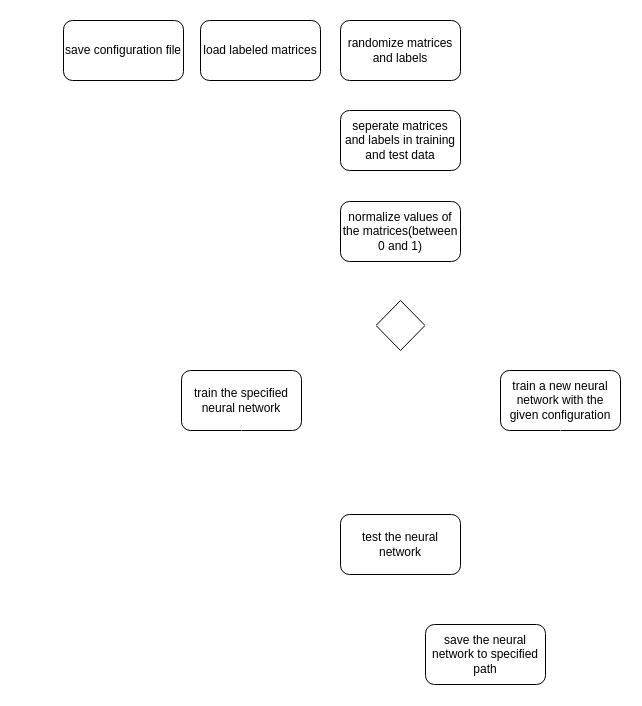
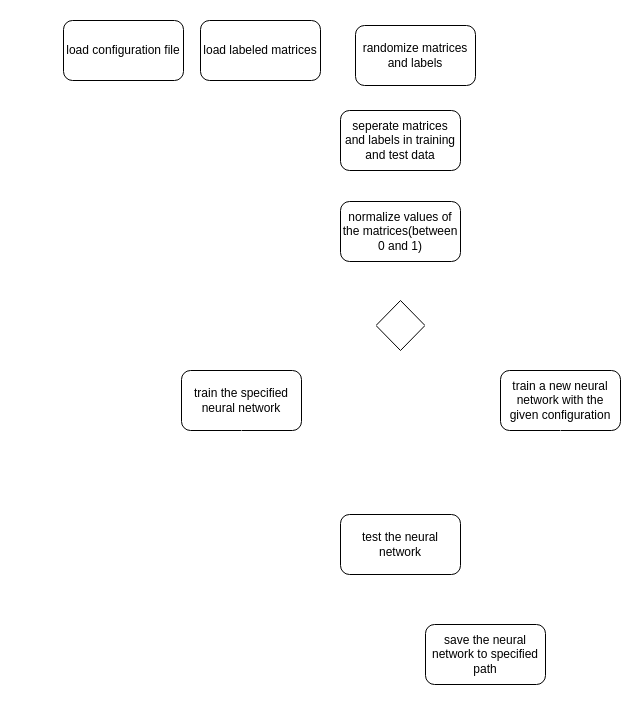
node "save configuration file": label "save configuration file" -> "load configuration file"
node "randomize matrices and labels": moved (401, 51) -> (416, 56)
